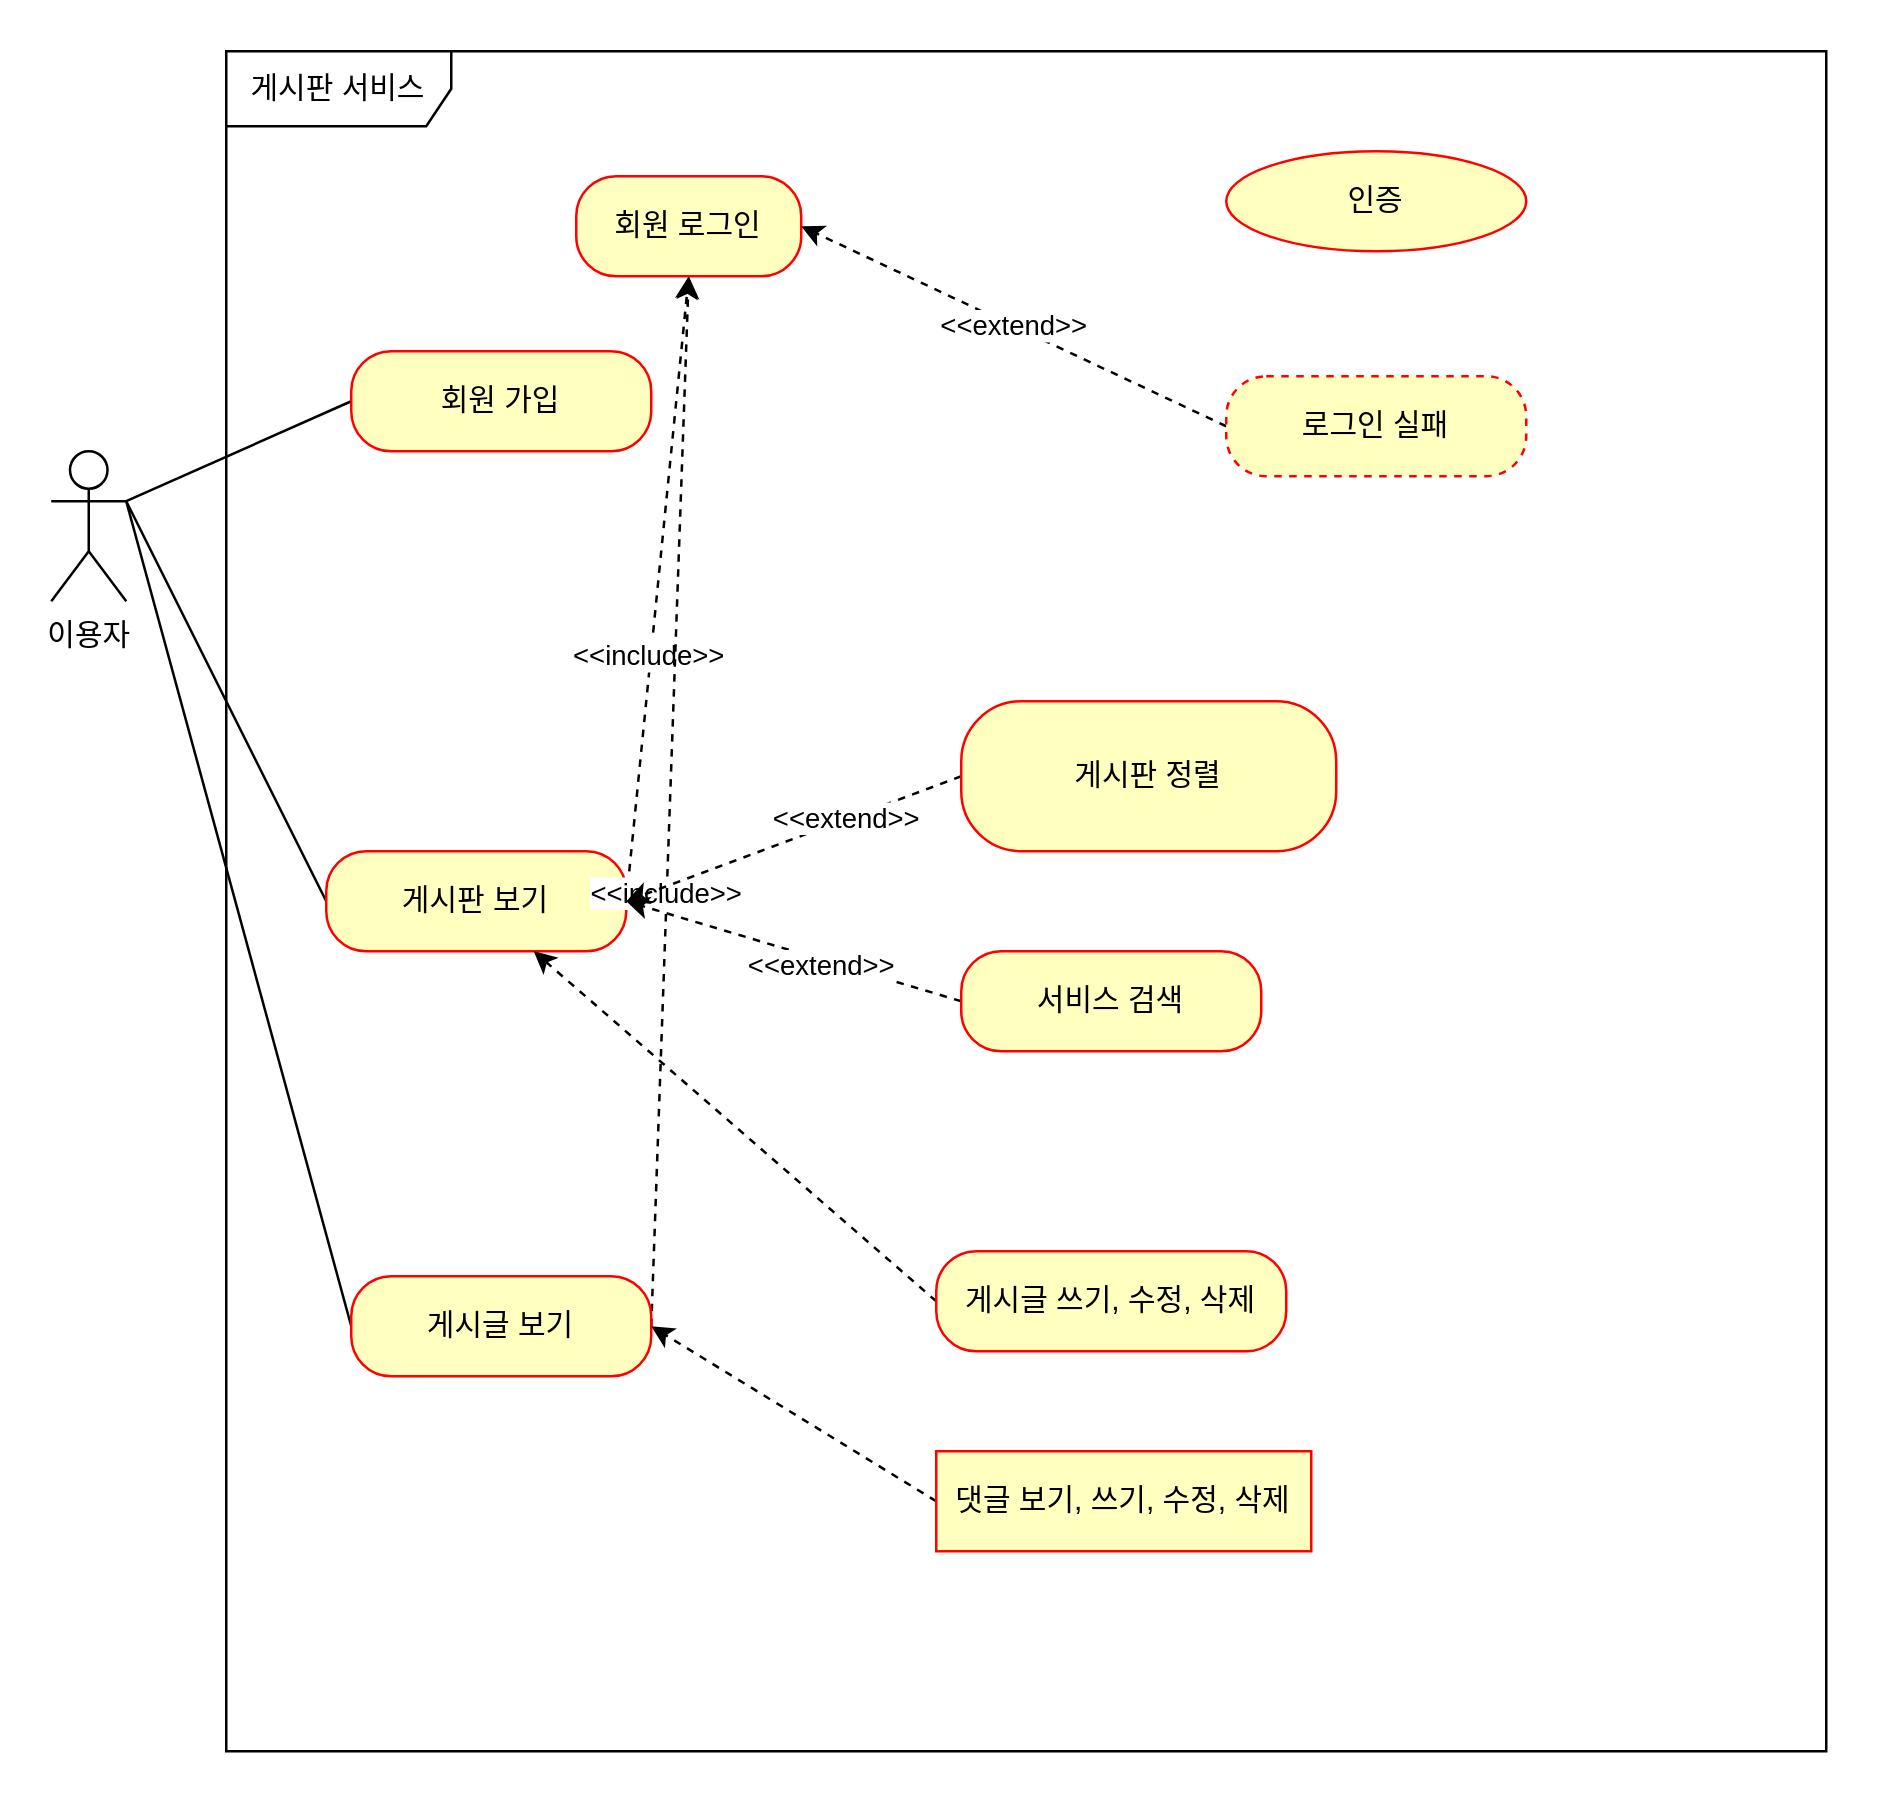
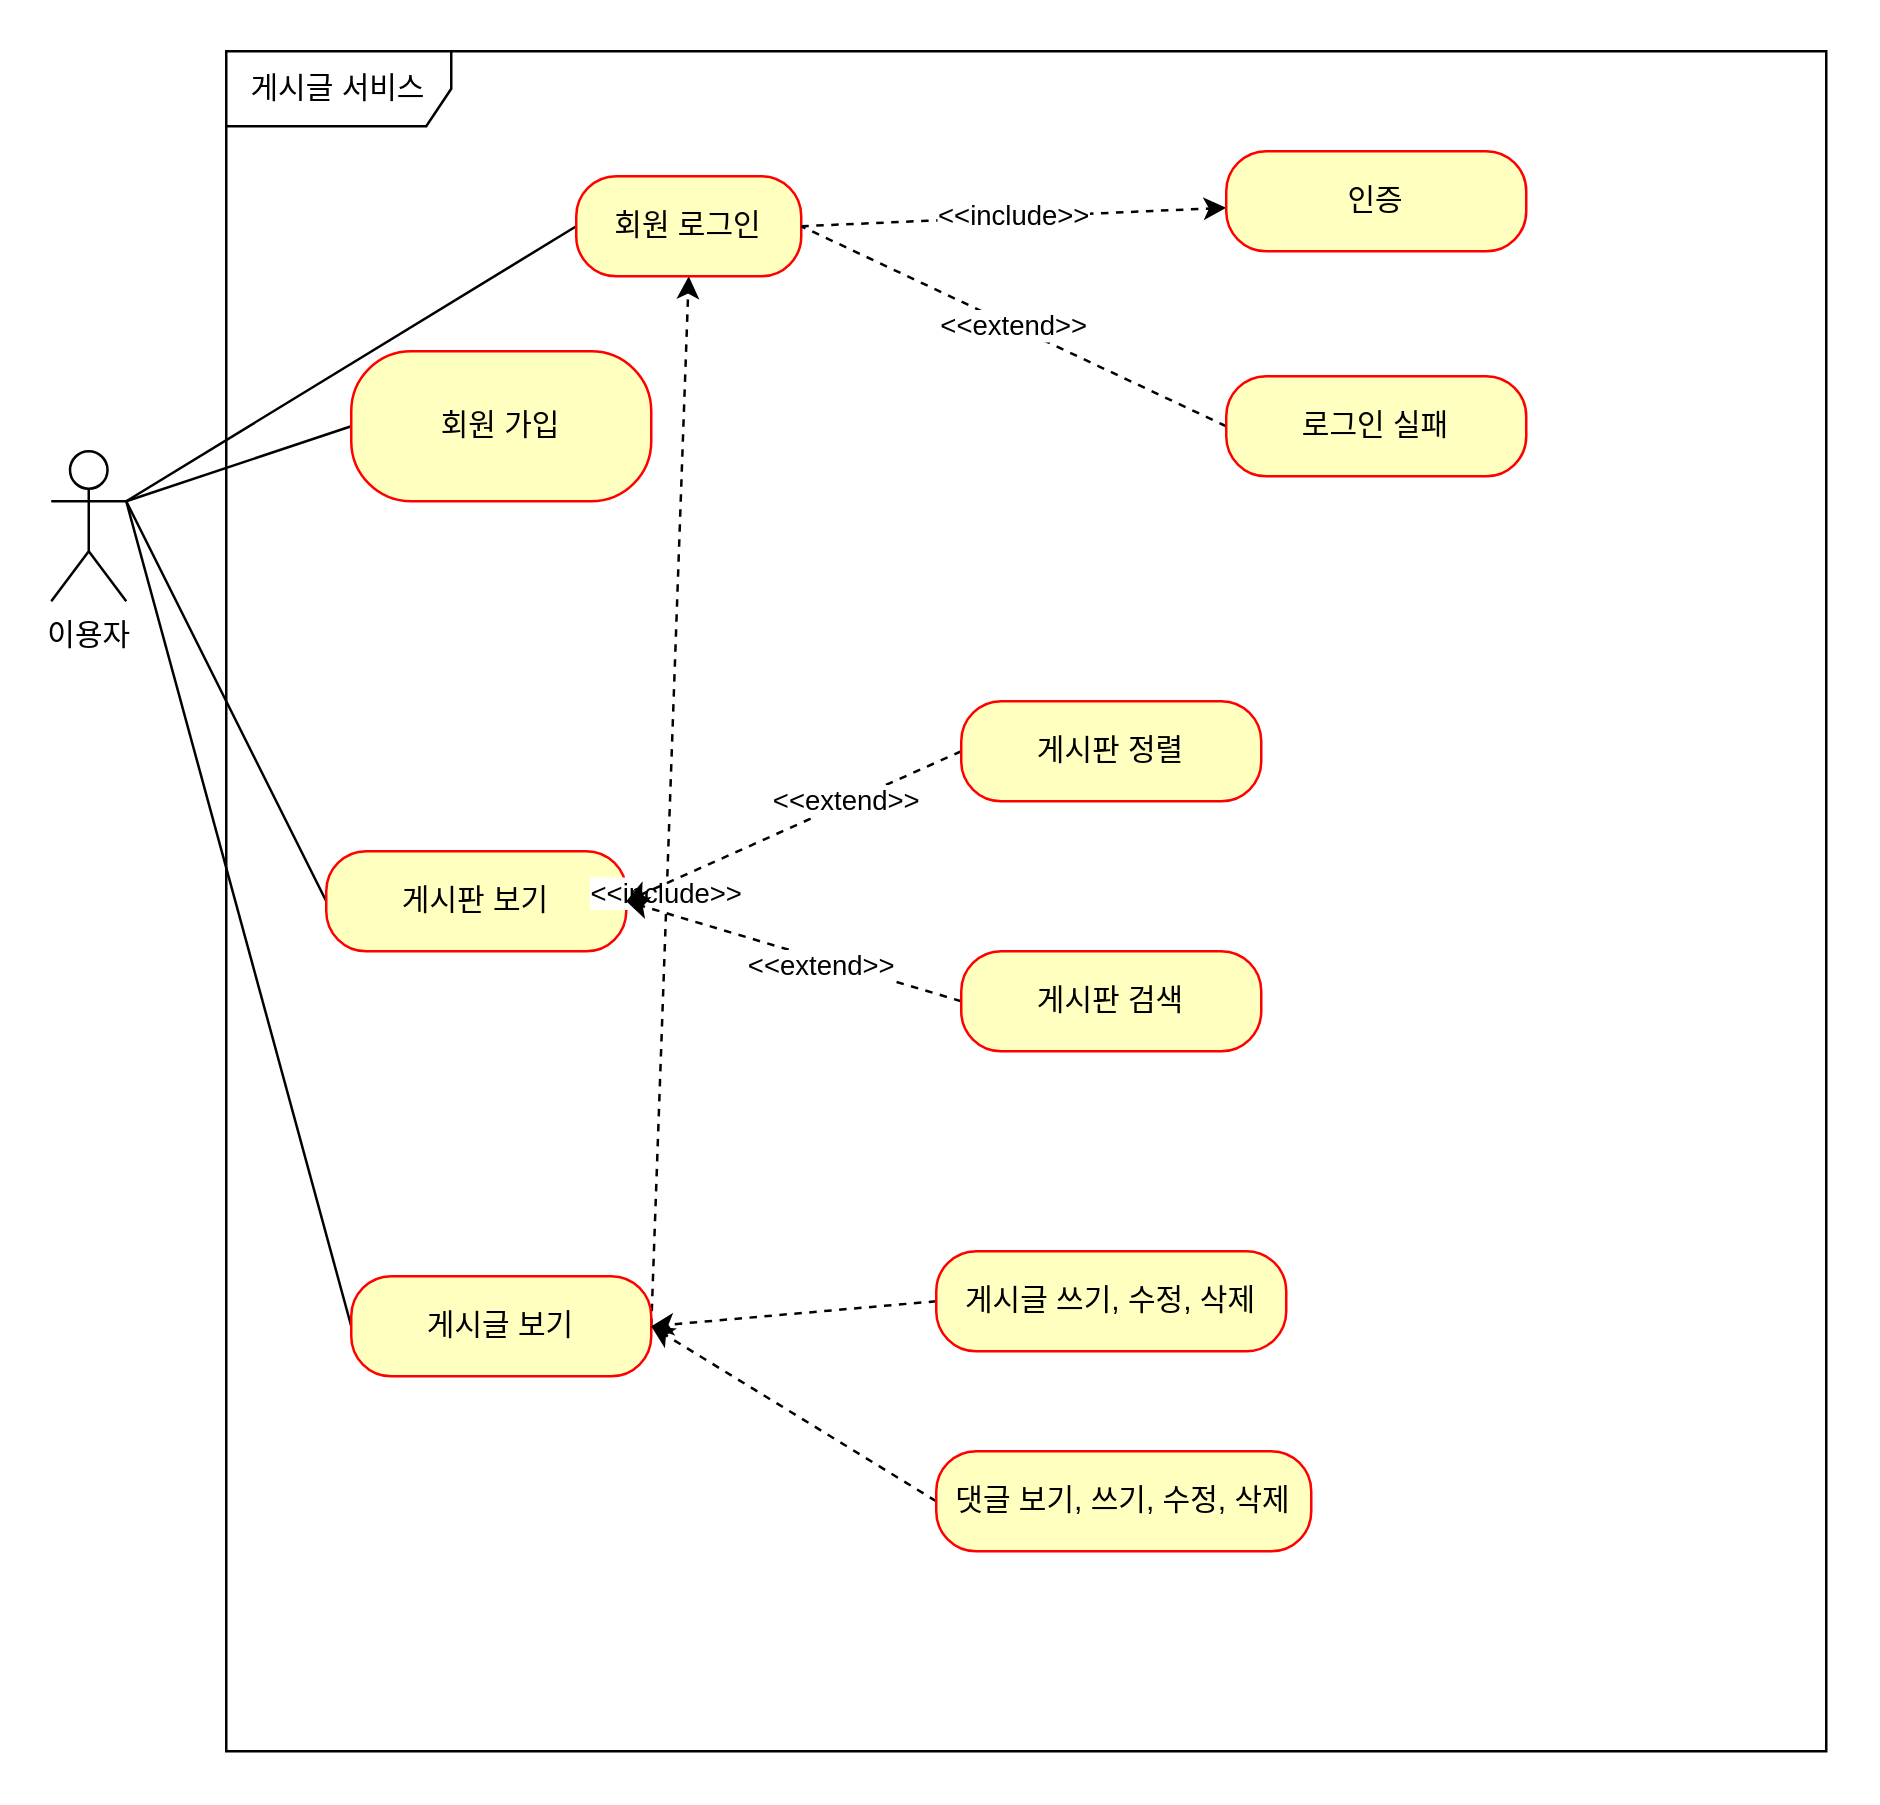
node "게시판 서비스": label "게시판 서비스" -> "게시글 서비스"
node "인증": shape ellipse -> rounded rectangle
edge "회원 로그인" -> "인증": added, label "<<include>>"
edge "로그인 실패" -> "회원 로그인": arrowhead classic -> none
edge "회원 로그인" -- "이용자": added
node "회원 가입": size 300x100 -> 300x150
node "로그인 실패": style dashed -> solid
edge "게시판 보기" -> "회원 로그인": removed, label "<<include>>"
node "게시판 정렬": size 375x150 -> 300x100
node "서비스 검색": label "서비스 검색" -> "게시판 검색"
edge "게시글 쓰기, 수정, 삭제" -> "게시판 보기": now "게시글 쓰기, 수정, 삭제" -> "게시글 보기"
node "댓글 보기, 쓰기, 수정, 삭제": shape rectangle -> rounded rectangle
